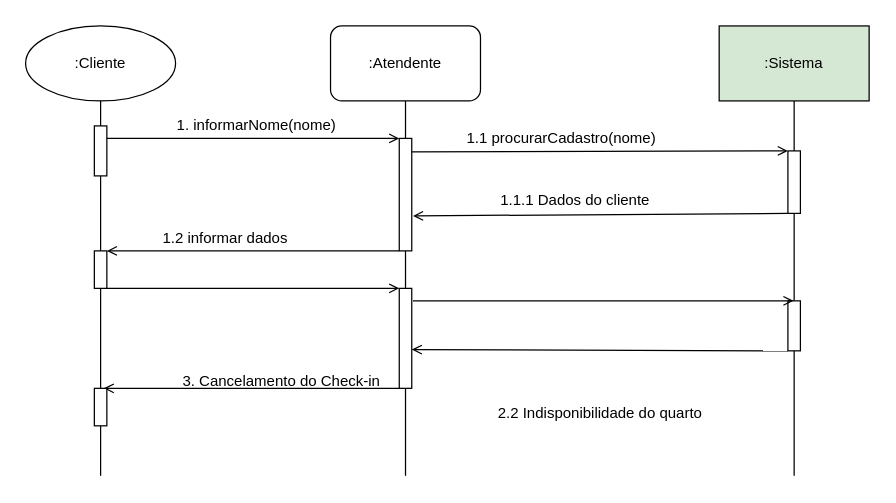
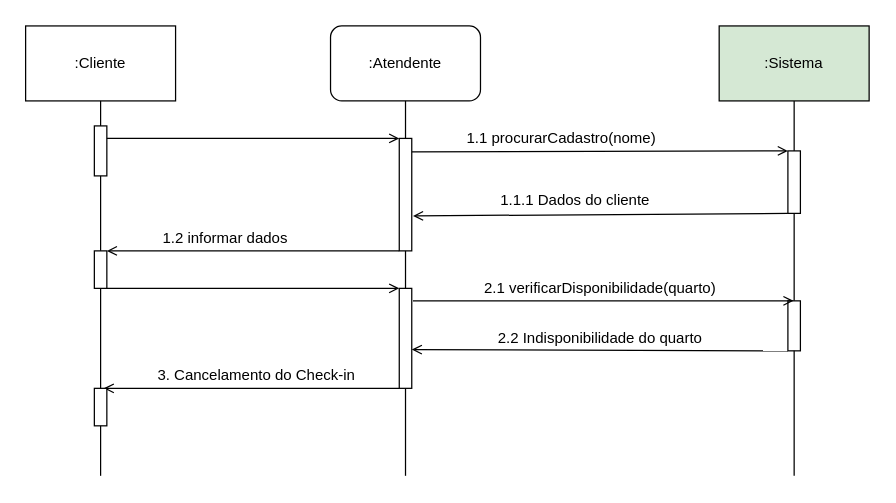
node ":Cliente": shape ellipse -> rectangle
node "1. informarNome(nome)": removed
node "2.1 verificarDisponibilidade(quarto)": added
node "3. Cancelamento do Check-in": moved (282, 382) -> (257, 376)
node "2.2 Indisponibilidade do quarto": moved (601, 413) -> (601, 338)
